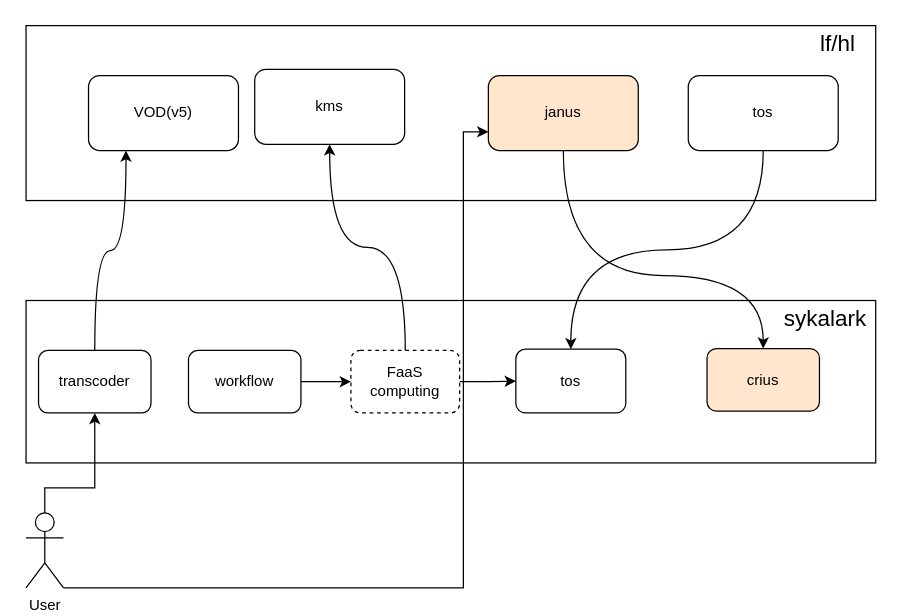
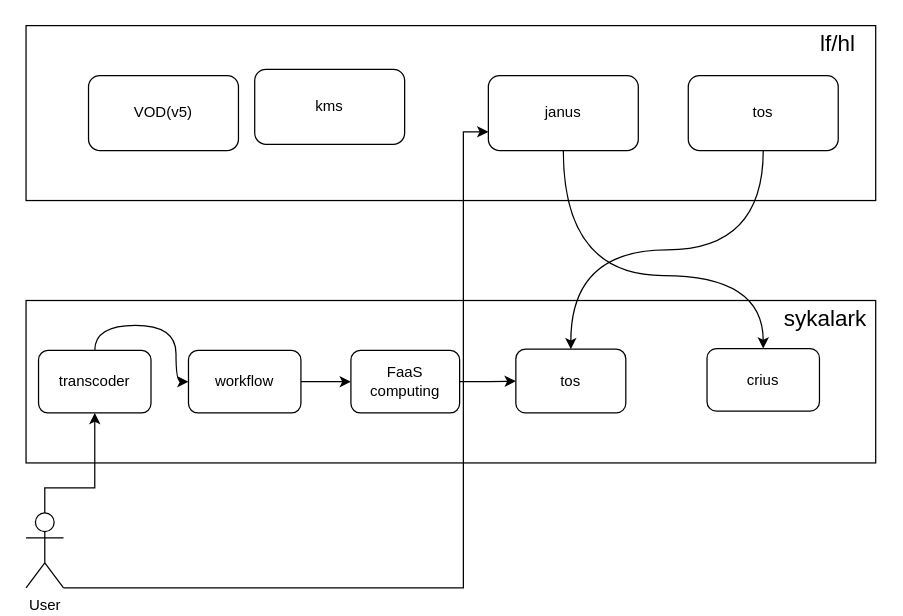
node "janus": fillcolor #ffe6cc -> #ffffff
edge "FaaS computing" -> "kms": removed
edge "transcoder" -> "VOD(v5)": now "transcoder" -> "workflow"
node "crius": fillcolor #ffe6cc -> #ffffff
node "FaaS computing": style dashed -> solid
